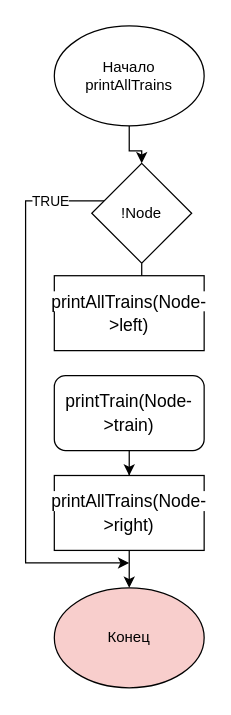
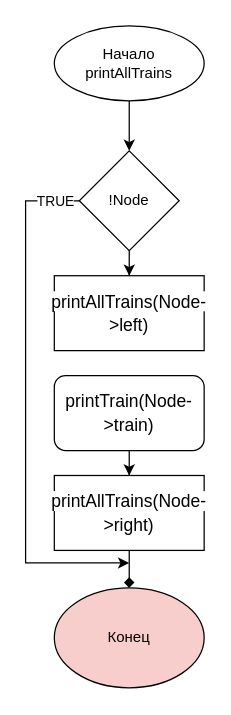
node "Начало printAllTrains": size 150x100 -> 150x75
node "!Node": moved (142, 213) -> (129, 201)
edge "printAllTrains(Node->right)" -> "Конец": arrowhead classic -> diamond
